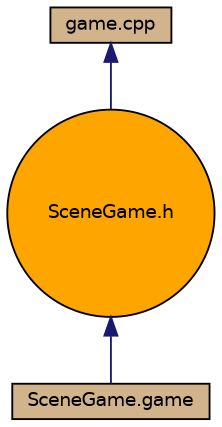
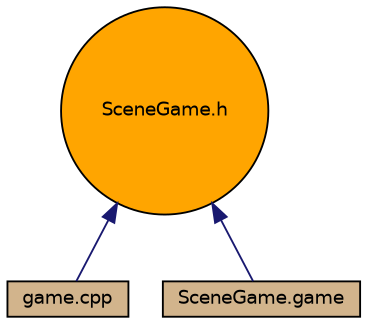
edge "SceneGame.h" -> "game.cpp": reversed
